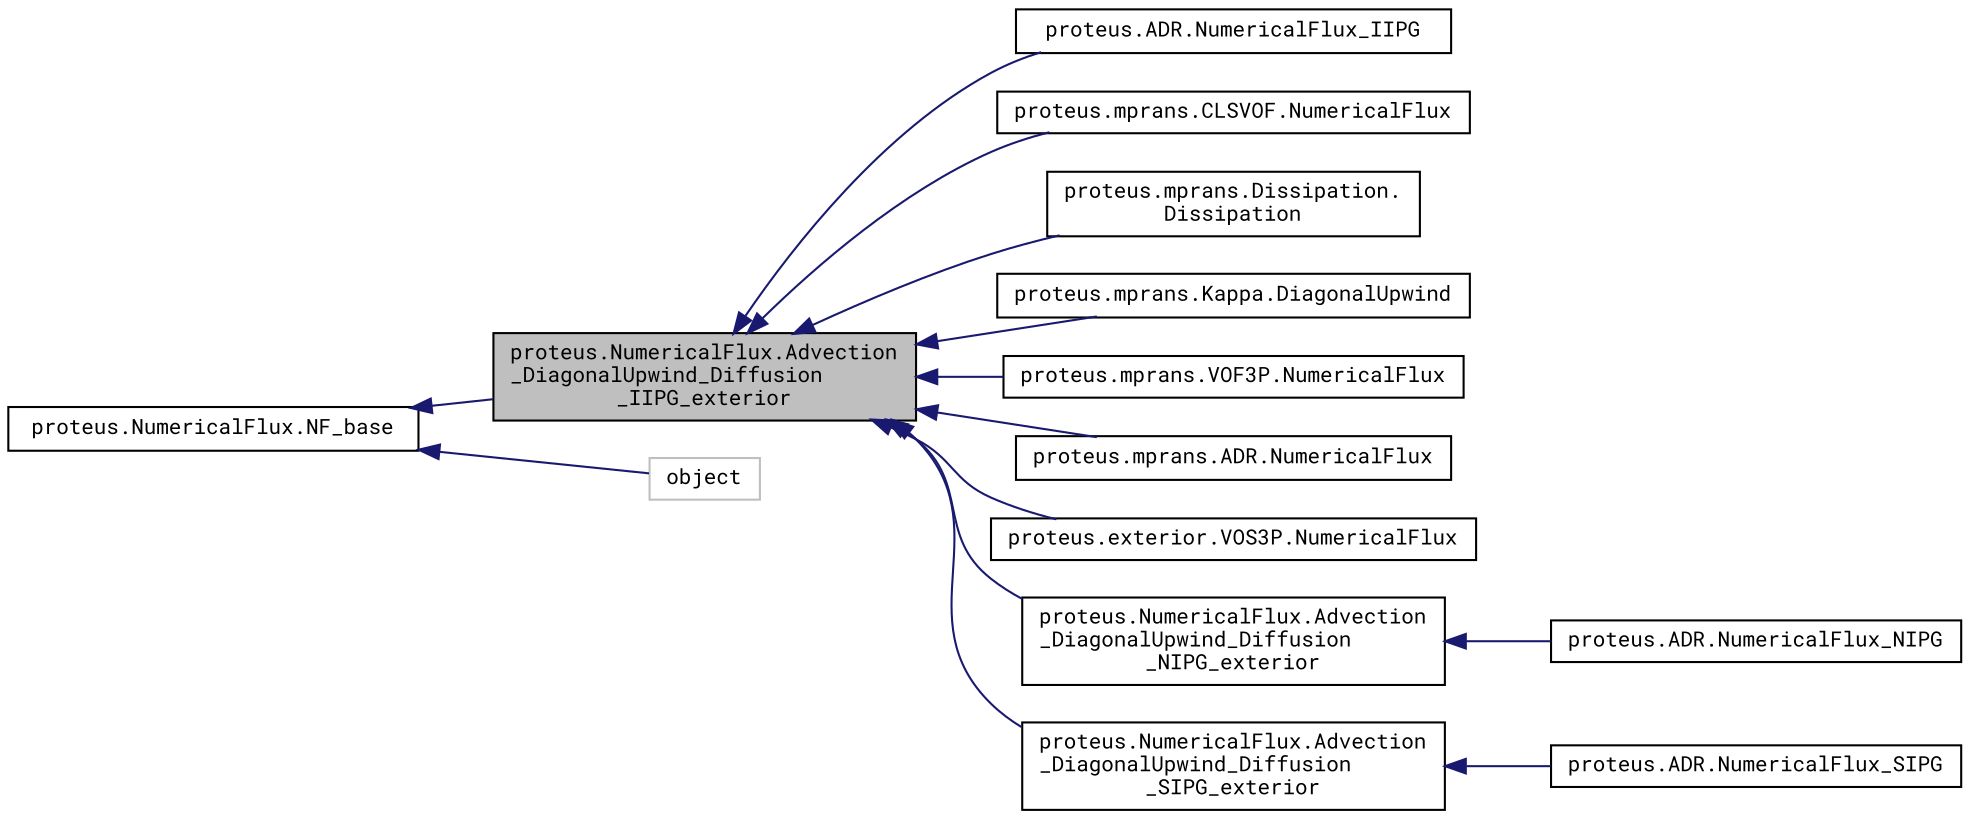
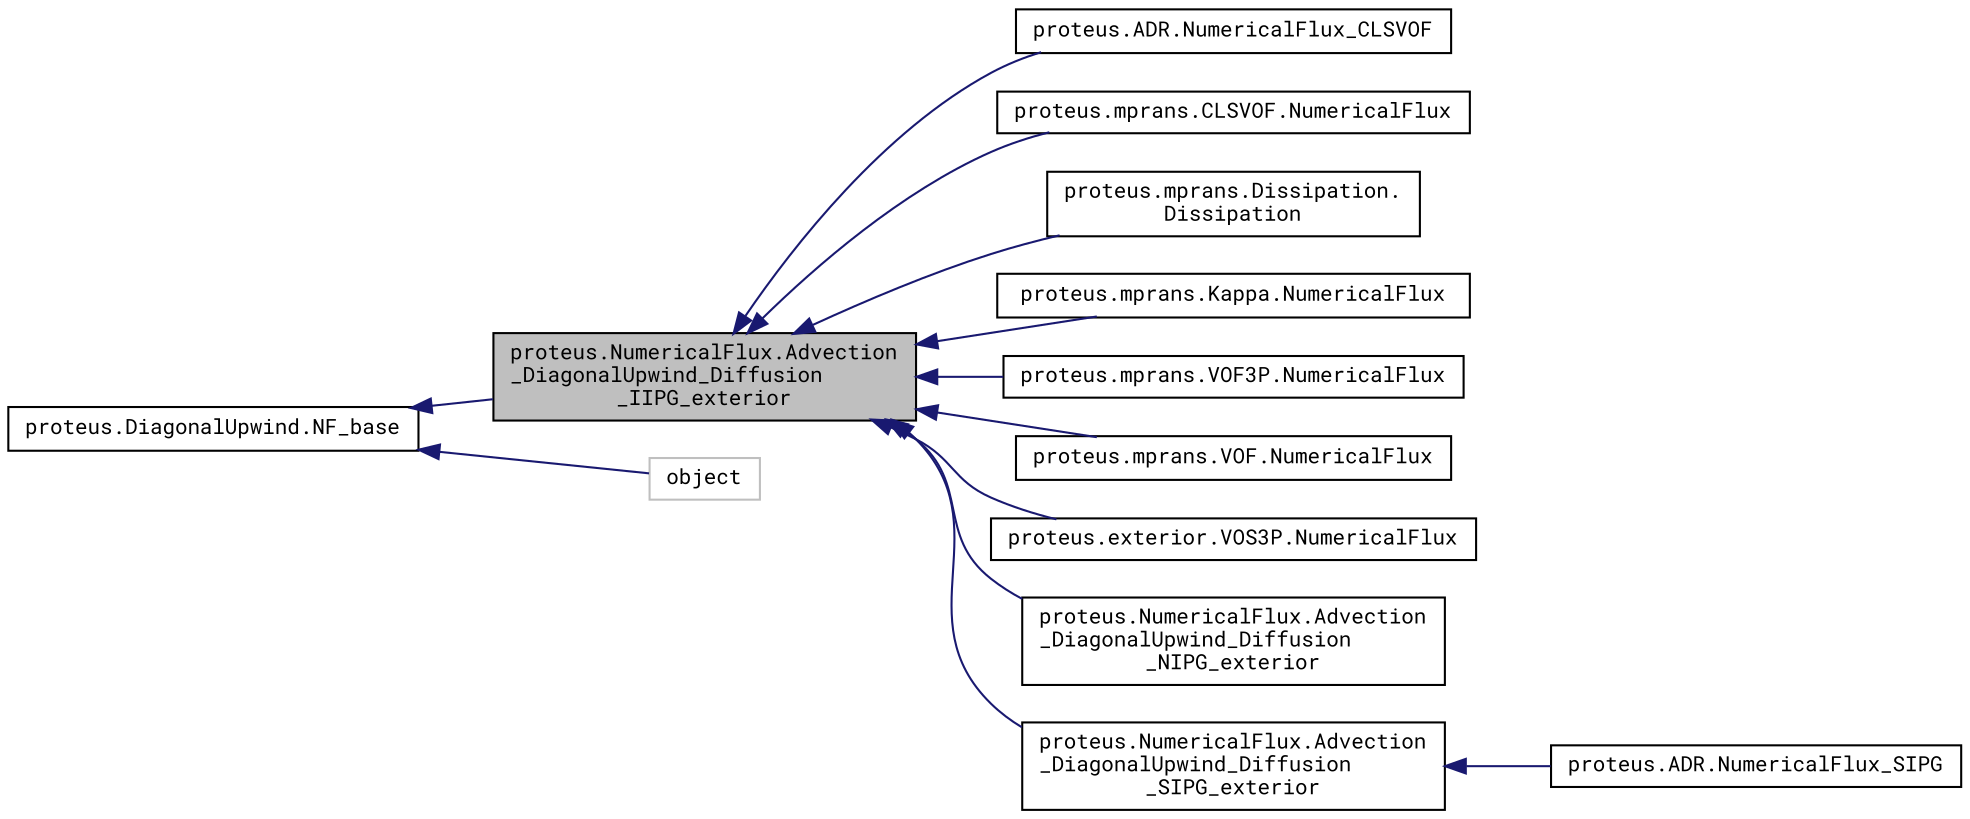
node "proteus.ADR.NumericalFlux_IIPG": label "proteus.ADR.NumericalFlux_IIPG" -> "proteus.ADR.NumericalFlux_CLSVOF"
node "proteus.mprans.Kappa.DiagonalUpwind": label "proteus.mprans.Kappa.DiagonalUpwind" -> "proteus.mprans.Kappa.NumericalFlux"
node "proteus.NumericalFlux.NF_base": label "proteus.NumericalFlux.NF_base" -> "proteus.DiagonalUpwind.NF_base"
node "proteus.mprans.ADR.NumericalFlux": label "proteus.mprans.ADR.NumericalFlux" -> "proteus.mprans.VOF.NumericalFlux"
node "proteus.ADR.NumericalFlux_NIPG": removed
